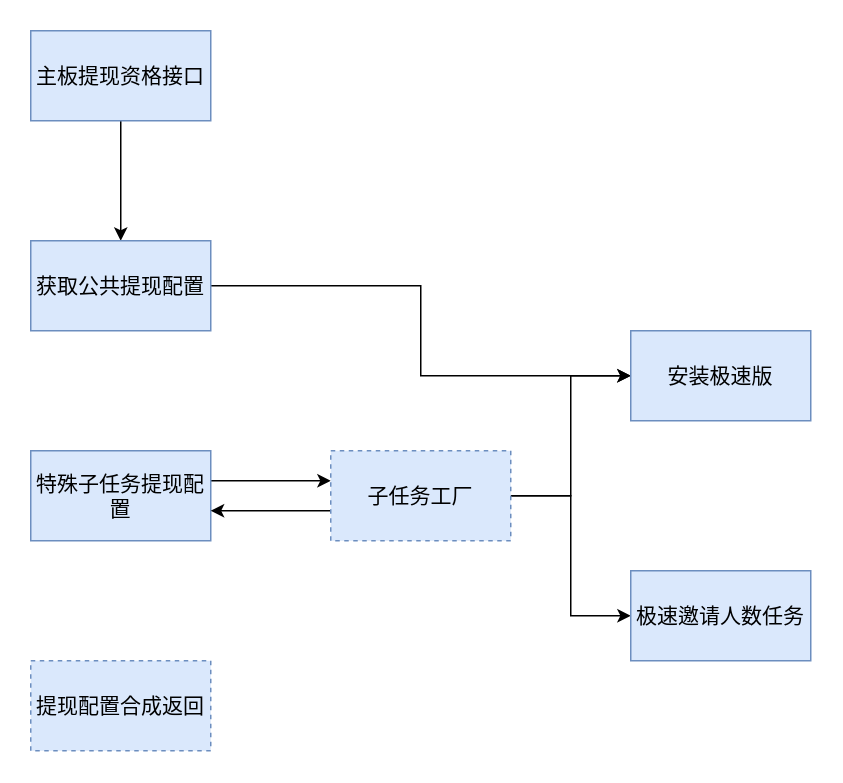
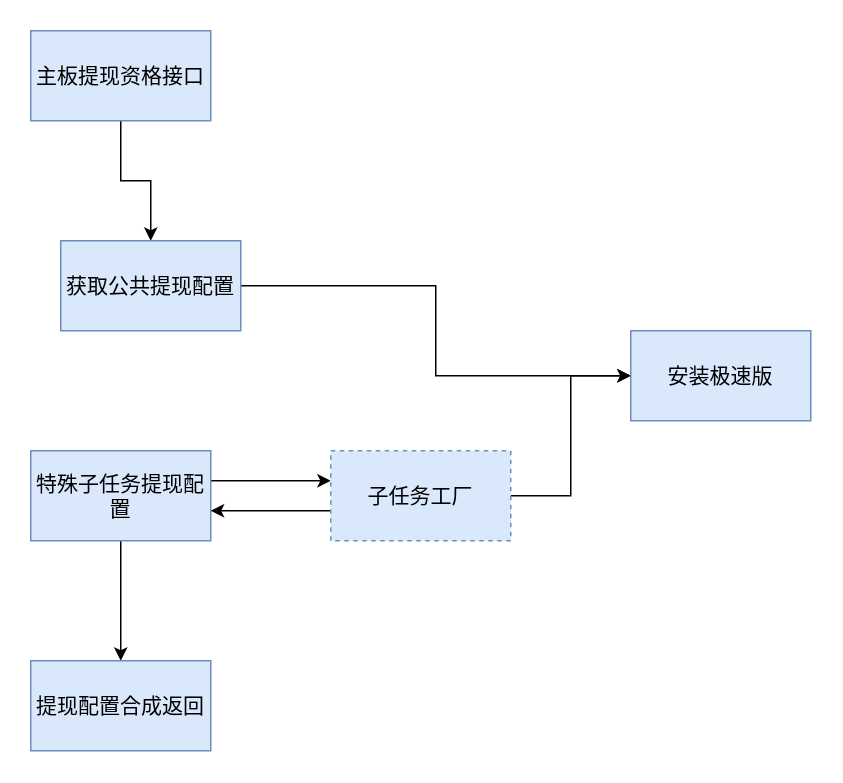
node "获取公共提现配置": moved (121, 286) -> (151, 286)
edge "子任务工厂" -> "极速邀请人数任务": removed
edge "特殊子任务提现配置" -> "提现配置合成返回": added
node "极速邀请人数任务": removed
node "提现配置合成返回": style dashed -> solid
